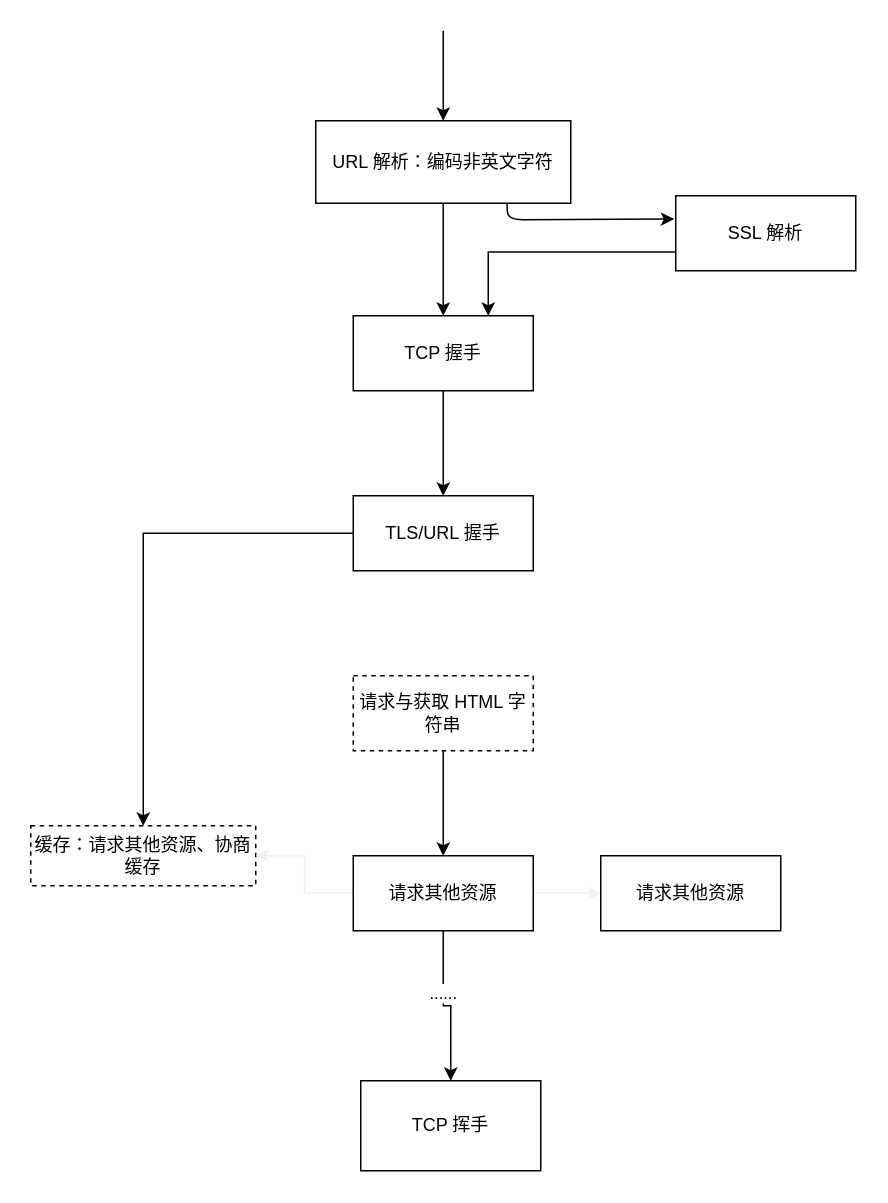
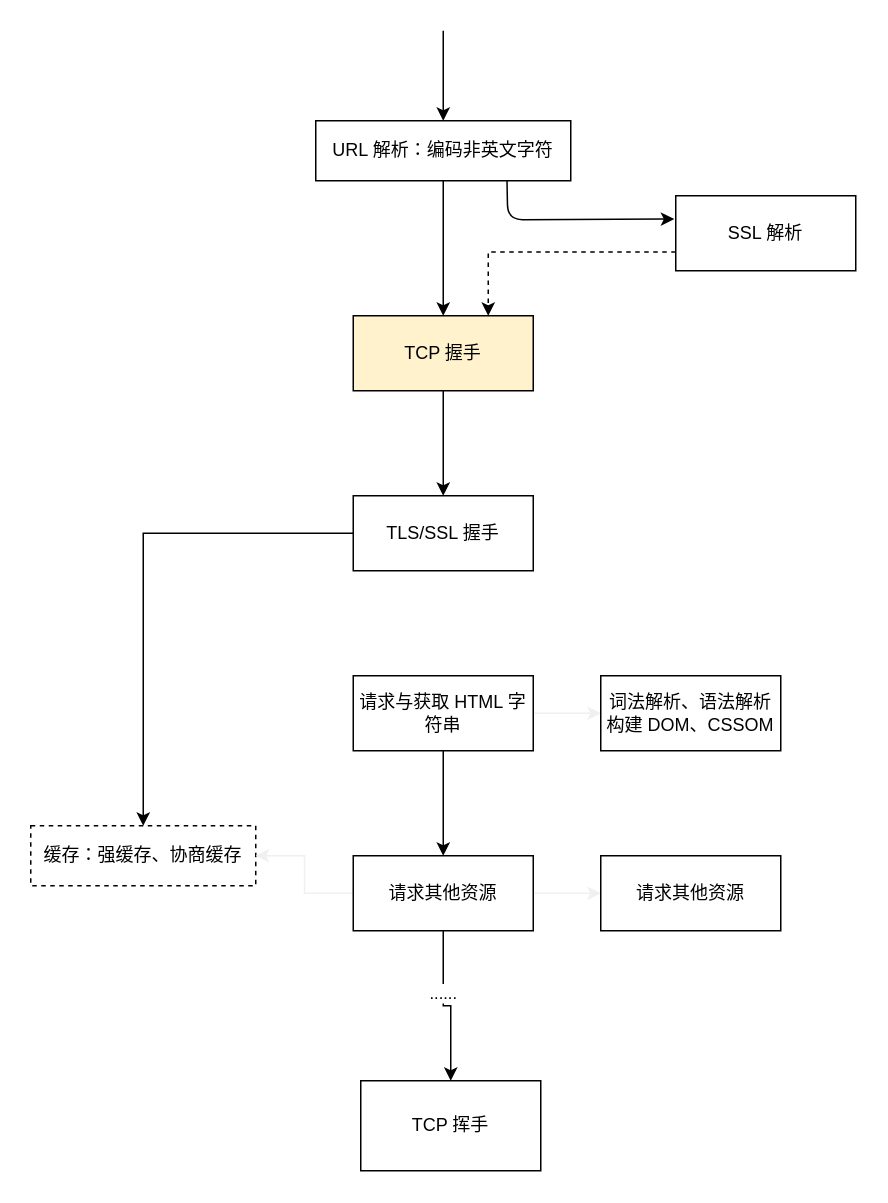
node "URL 解析：编码非英文字符": size 255x83 -> 255x60
edge "SSL 解析" -> "TCP 握手": style solid -> dashed
node "TCP 握手": fillcolor #ffffff -> #fff2cc
node "TLS/URL 握手": label "TLS/URL 握手" -> "TLS/SSL 握手"
node "请求与获取 HTML 字符串": style dashed -> solid
edge "请求与获取 HTML 字符串" -> "词法解析、语法解析构建 DOM、CSSOM": added
node "词法解析、语法解析构建 DOM、CSSOM": added
node "缓存：请求其他资源、协商缓存": label "缓存：请求其他资源、协商缓存" -> "缓存：强缓存、协商缓存"
